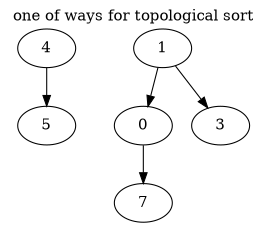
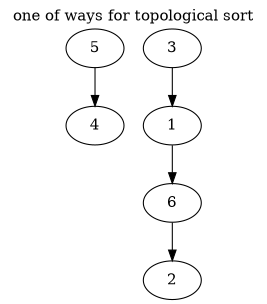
edge "4" -> "5": reversed
edge "1" -> "3": reversed
node "0": label "0" -> "6"
node "7": label "7" -> "2"
